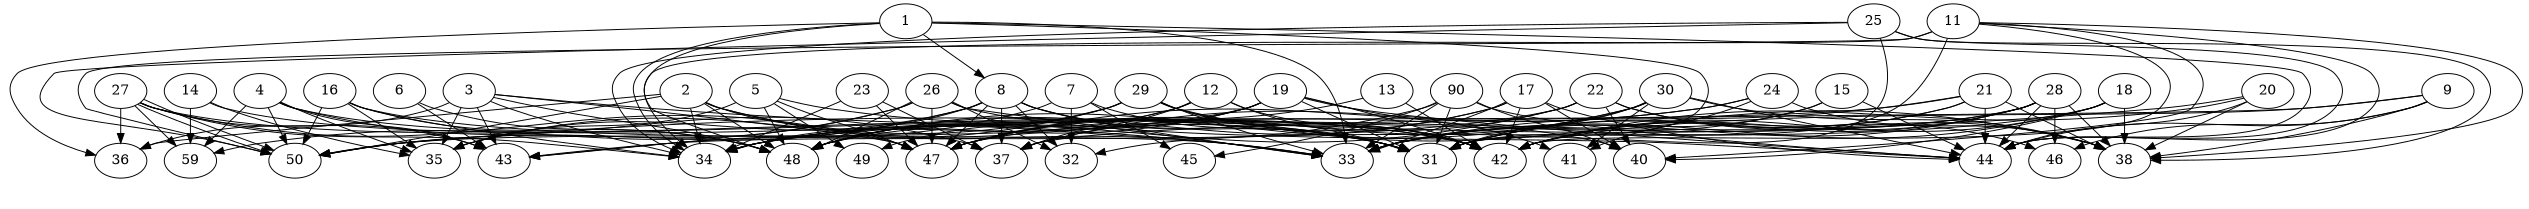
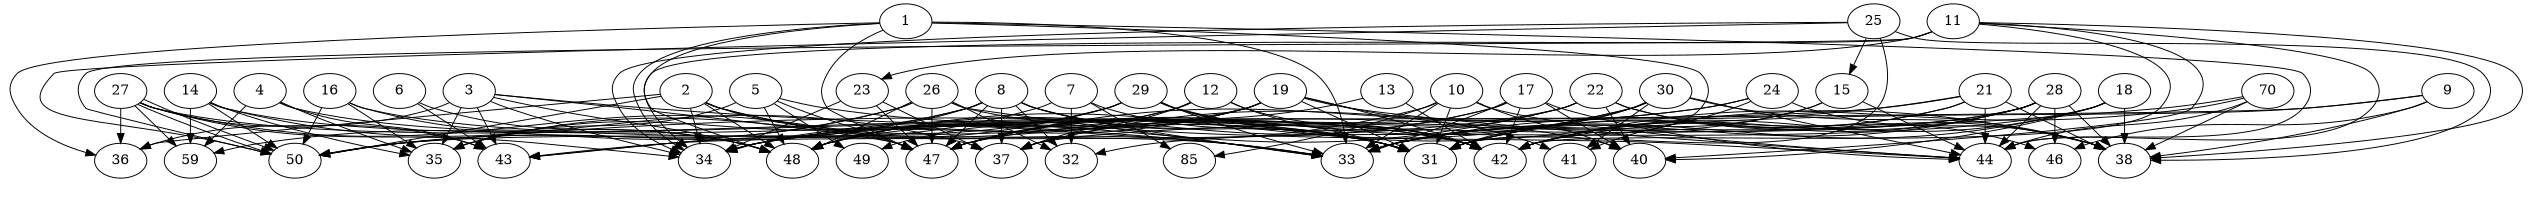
edge "1" -> "8": now "1" -> "47"
edge "25" -> "44": now "25" -> "15"
node "90": label "90" -> "10"
node "20": label "20" -> "70"
edge "4" -> "50": now "14" -> "50"
edge "9" -> "44": removed
edge "4" -> "37": now "14" -> "37"
edge "11" -> "31": now "11" -> "23"
edge "16" -> "34": removed
node "45": label "45" -> "85"
